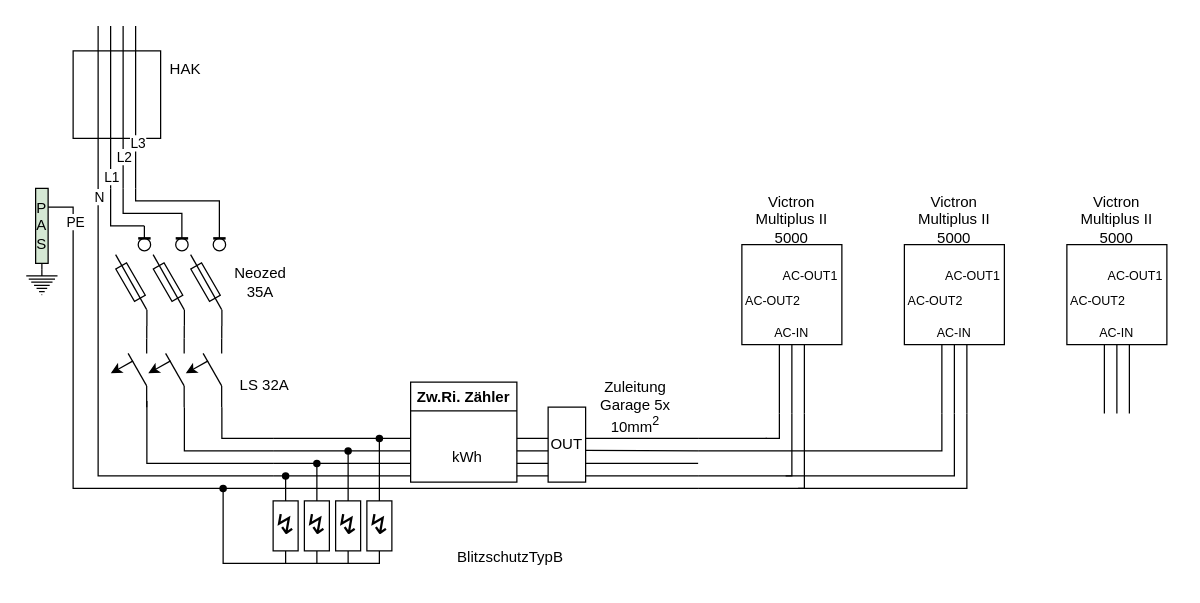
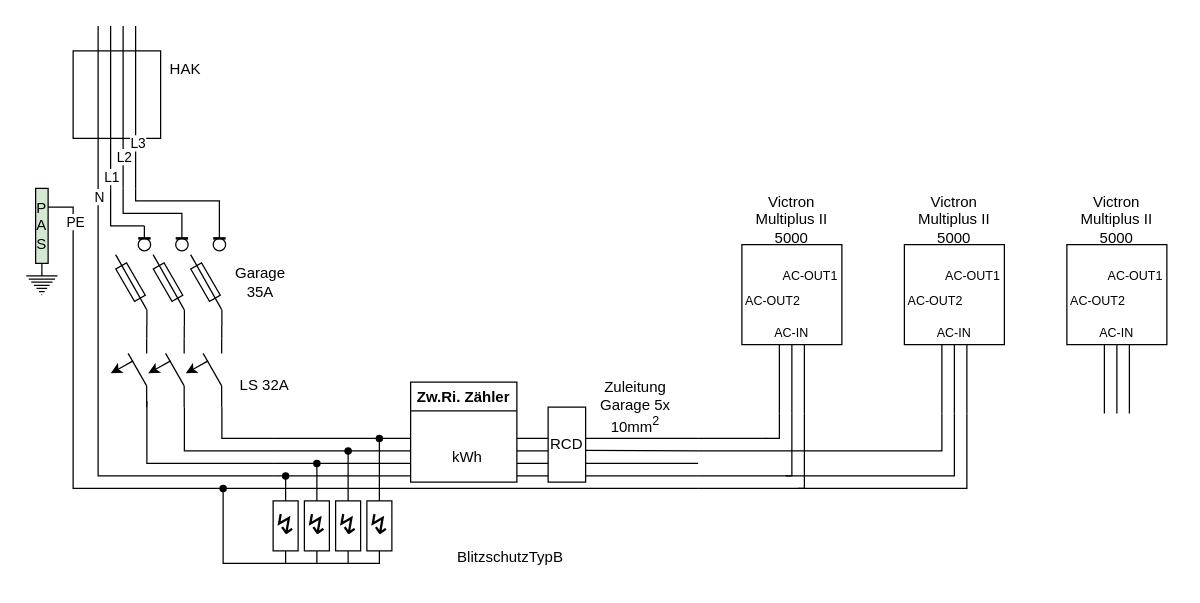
node "Neozed 35A": label "Neozed 35A" -> "Garage 35A"
node "OUT": label "OUT" -> "RCD"
